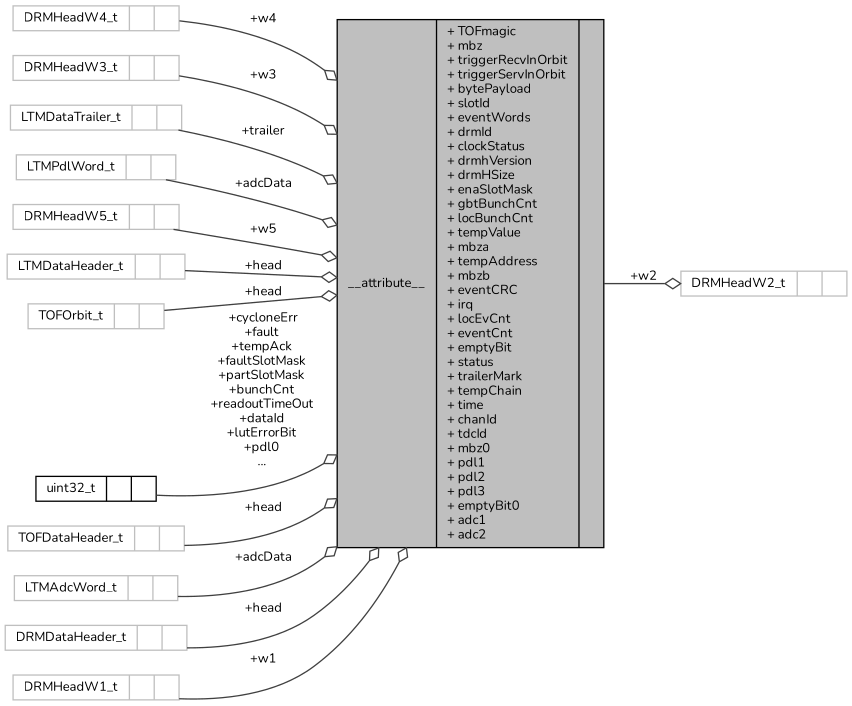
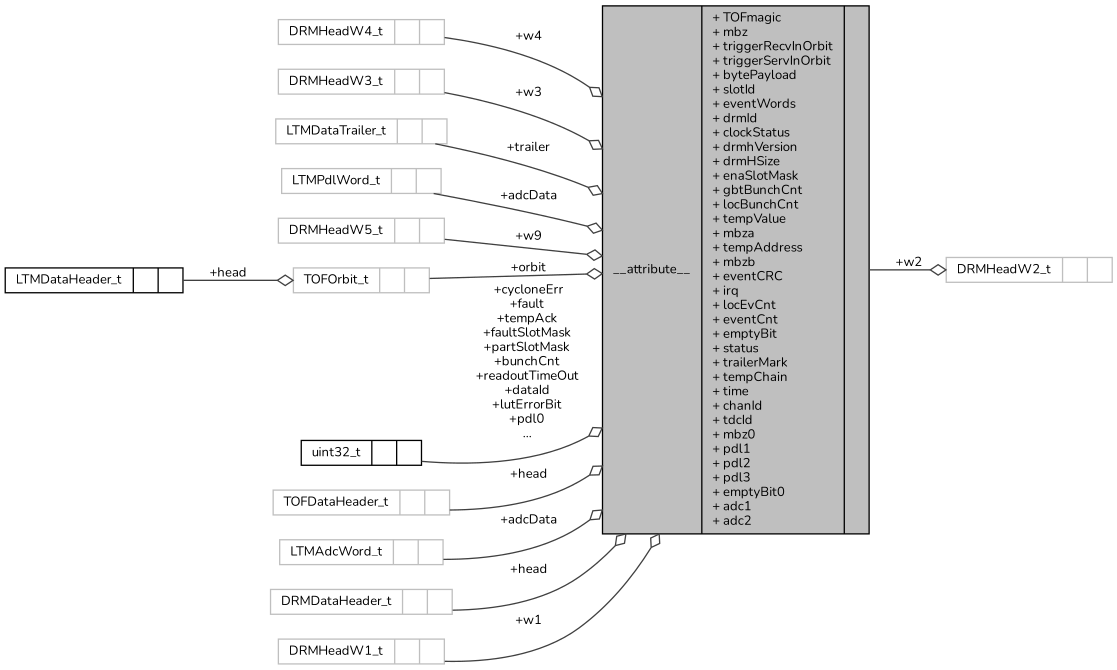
edge "DRMHeadW5_t" -> "__attribute__": label " +w5" -> " +w9"
node "LTMDataHeader_t": color grey75 -> black
edge "LTMDataHeader_t" -> "__attribute__": now "LTMDataHeader_t" -> "TOFOrbit_t"
edge "TOFOrbit_t" -> "__attribute__": label " +head" -> " +orbit"
